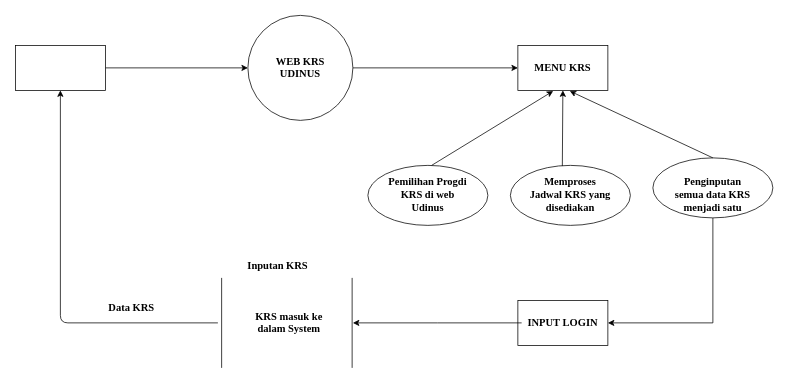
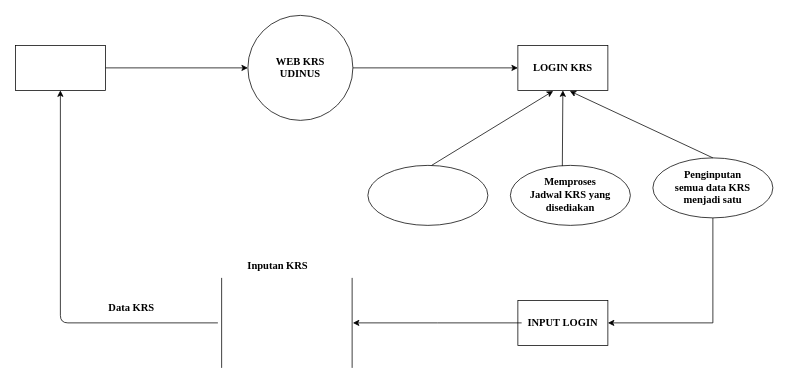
node "MENU KRS": label "MENU KRS" -> "LOGIN KRS"
node "Pemilihan Progdi KRS di web Udinus": removed
node "Penginputan semua data KRS menjadi satu": moved (713, 195) -> (713, 188)
node "KRS masuk ke dalam System": removed
